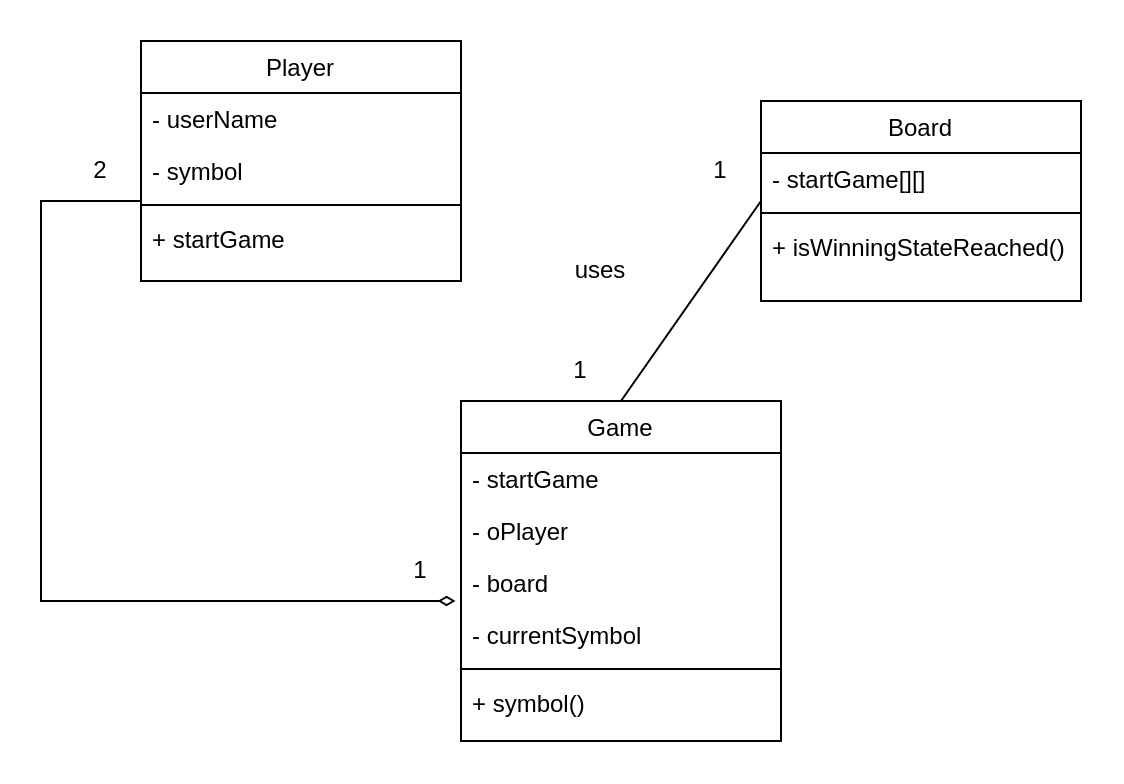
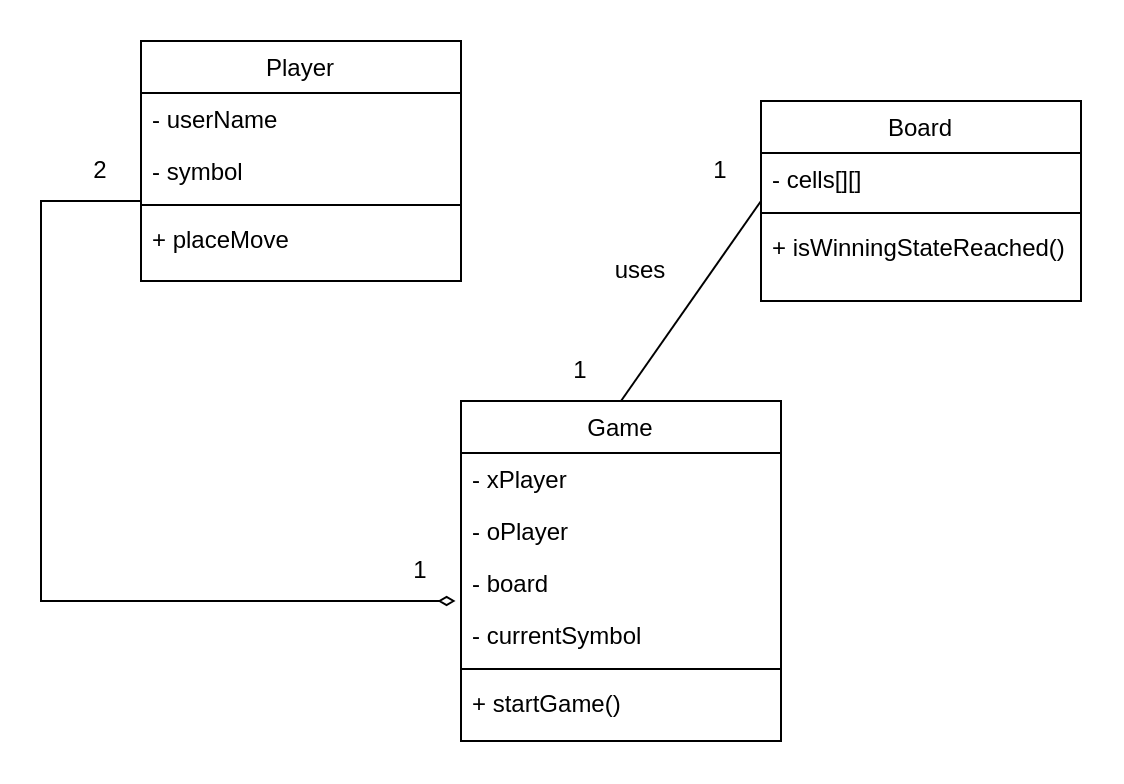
node "- startGame[][]": label "- startGame[][]" -> "- cells[][]"
node "+ startGame": label "+ startGame" -> "+ placeMove"
node "uses": moved (601, 271) -> (641, 271)
node "- startGame": label "- startGame" -> "- xPlayer"
node "+ symbol()": label "+ symbol()" -> "+ startGame()"
